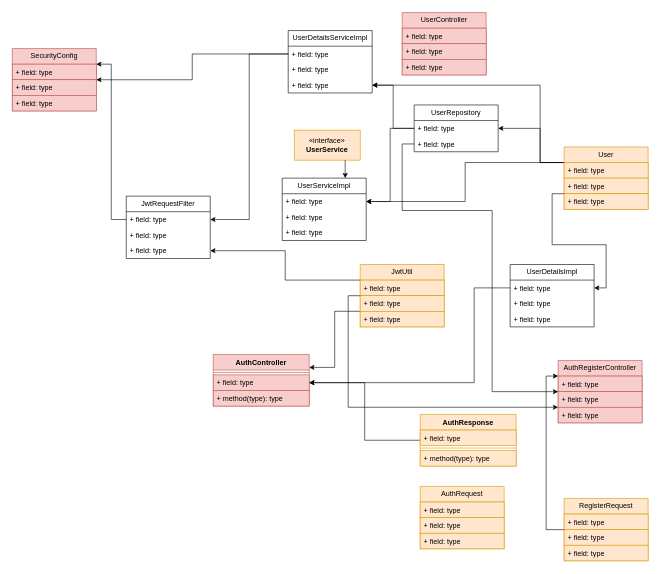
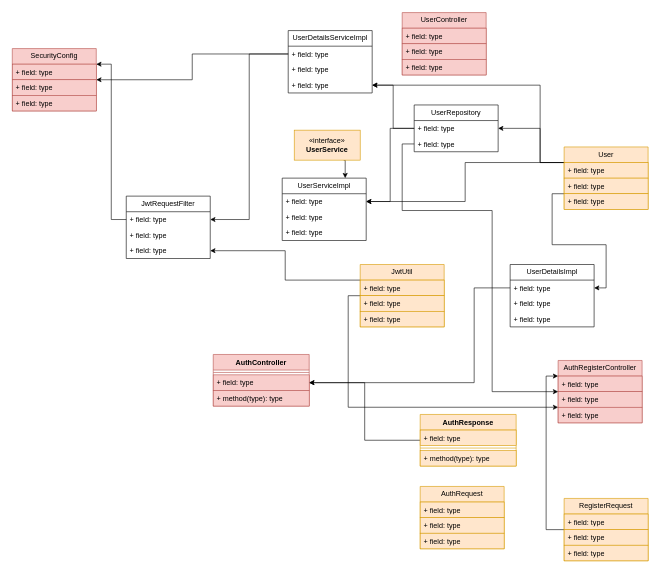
edge "JwtUtil" -> "AuthController": removed
